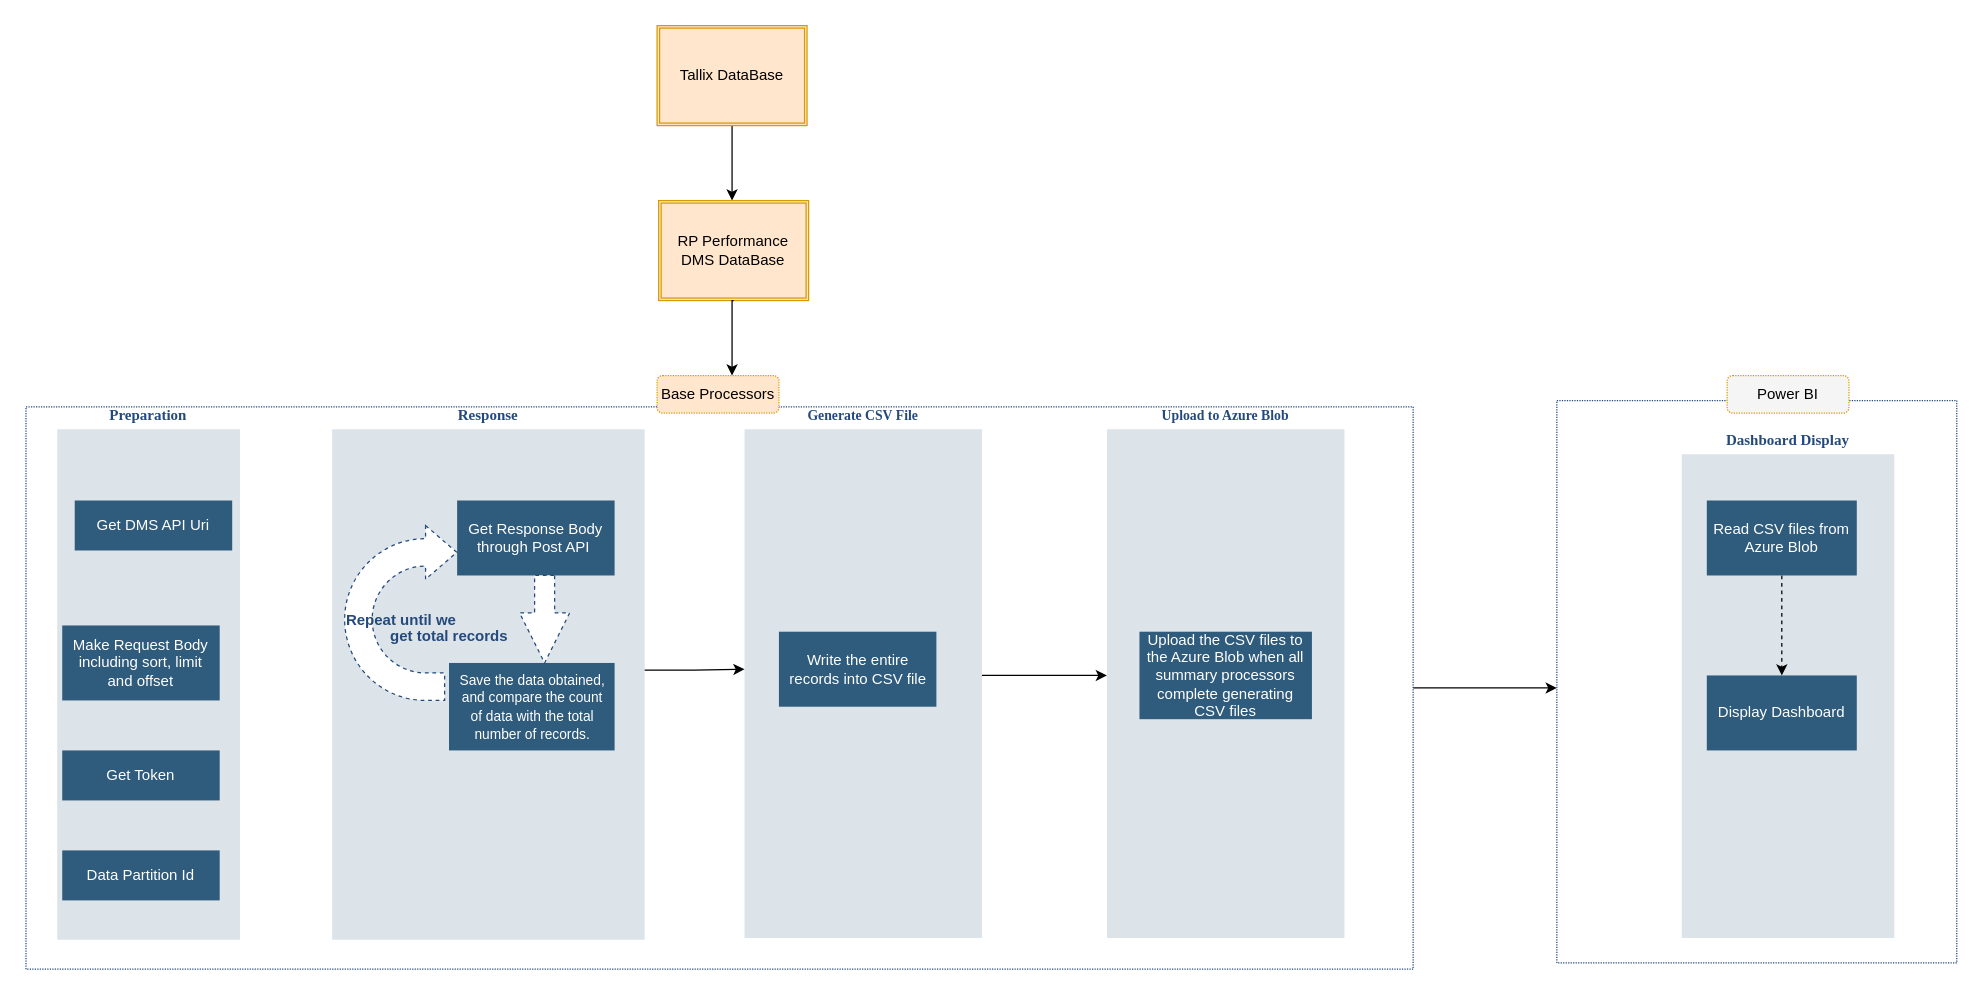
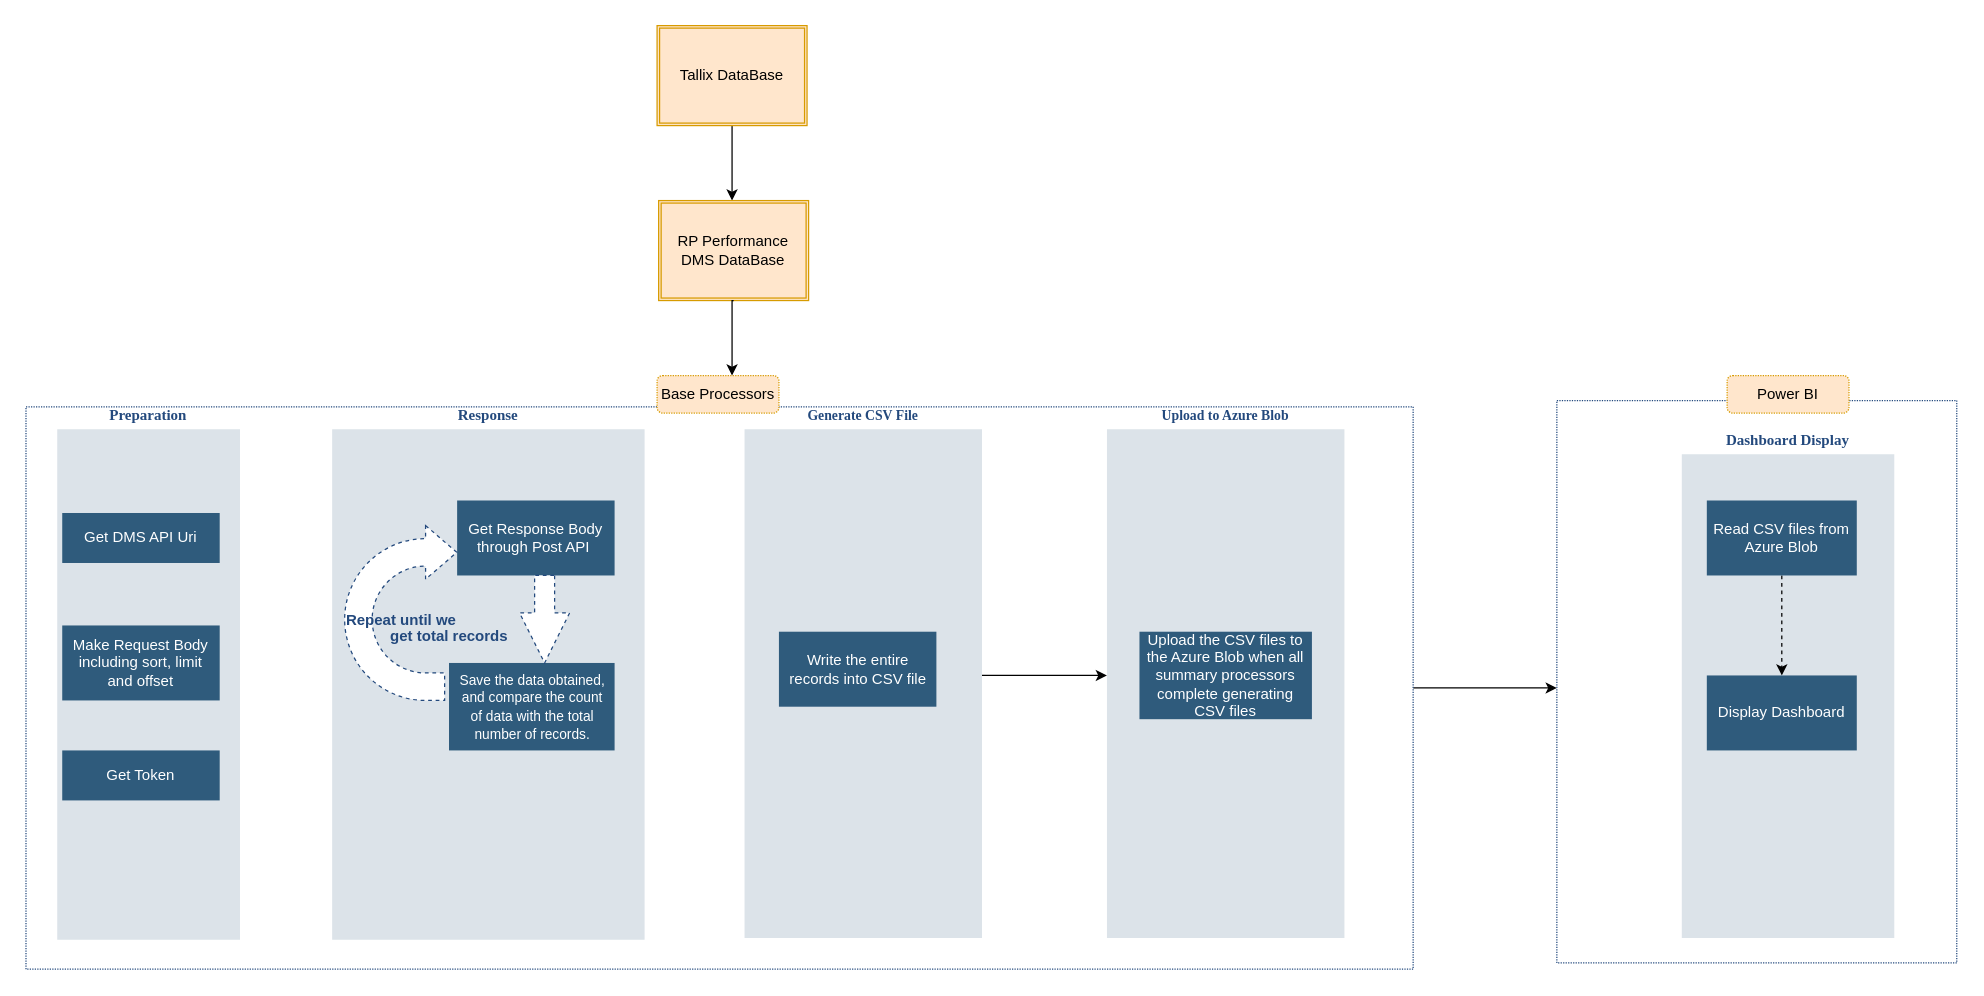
node "Power BI": fillcolor #f5f5f5 -> #ffe6cc
node "Get DMS API Uri": moved (153, 526) -> (141, 538)
edge "Response" -> "Generate CSV File": removed
node "Data Partition Id": removed
